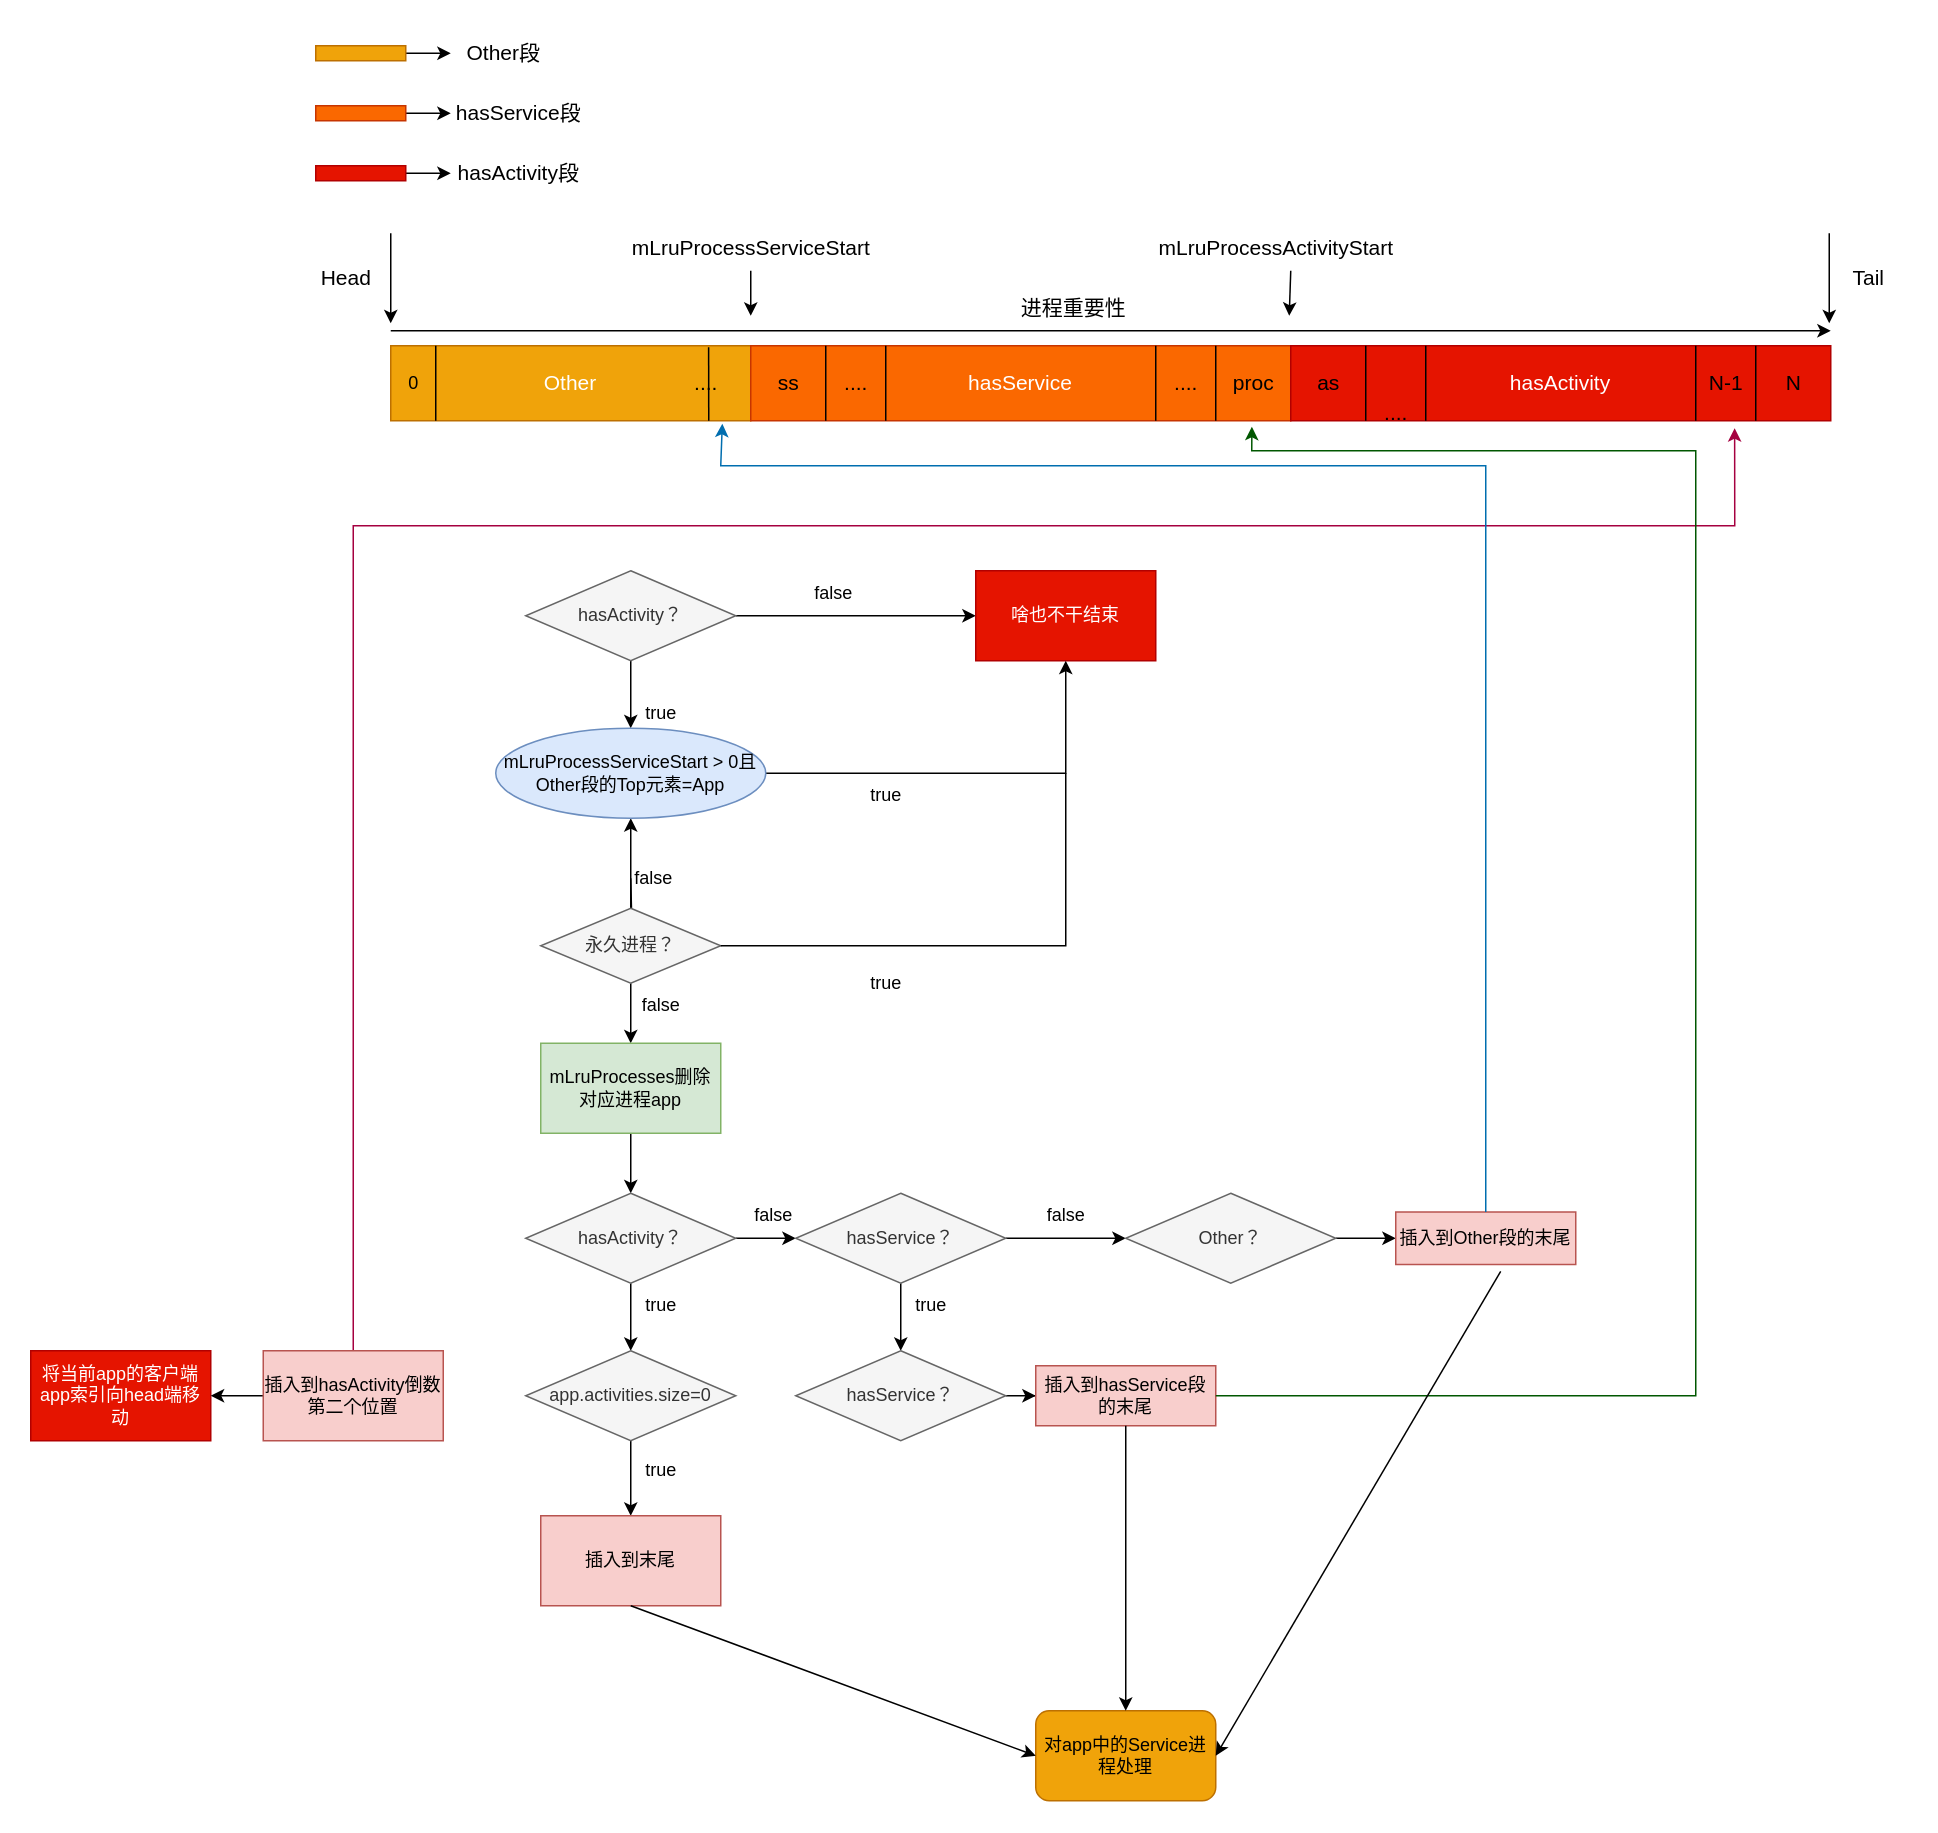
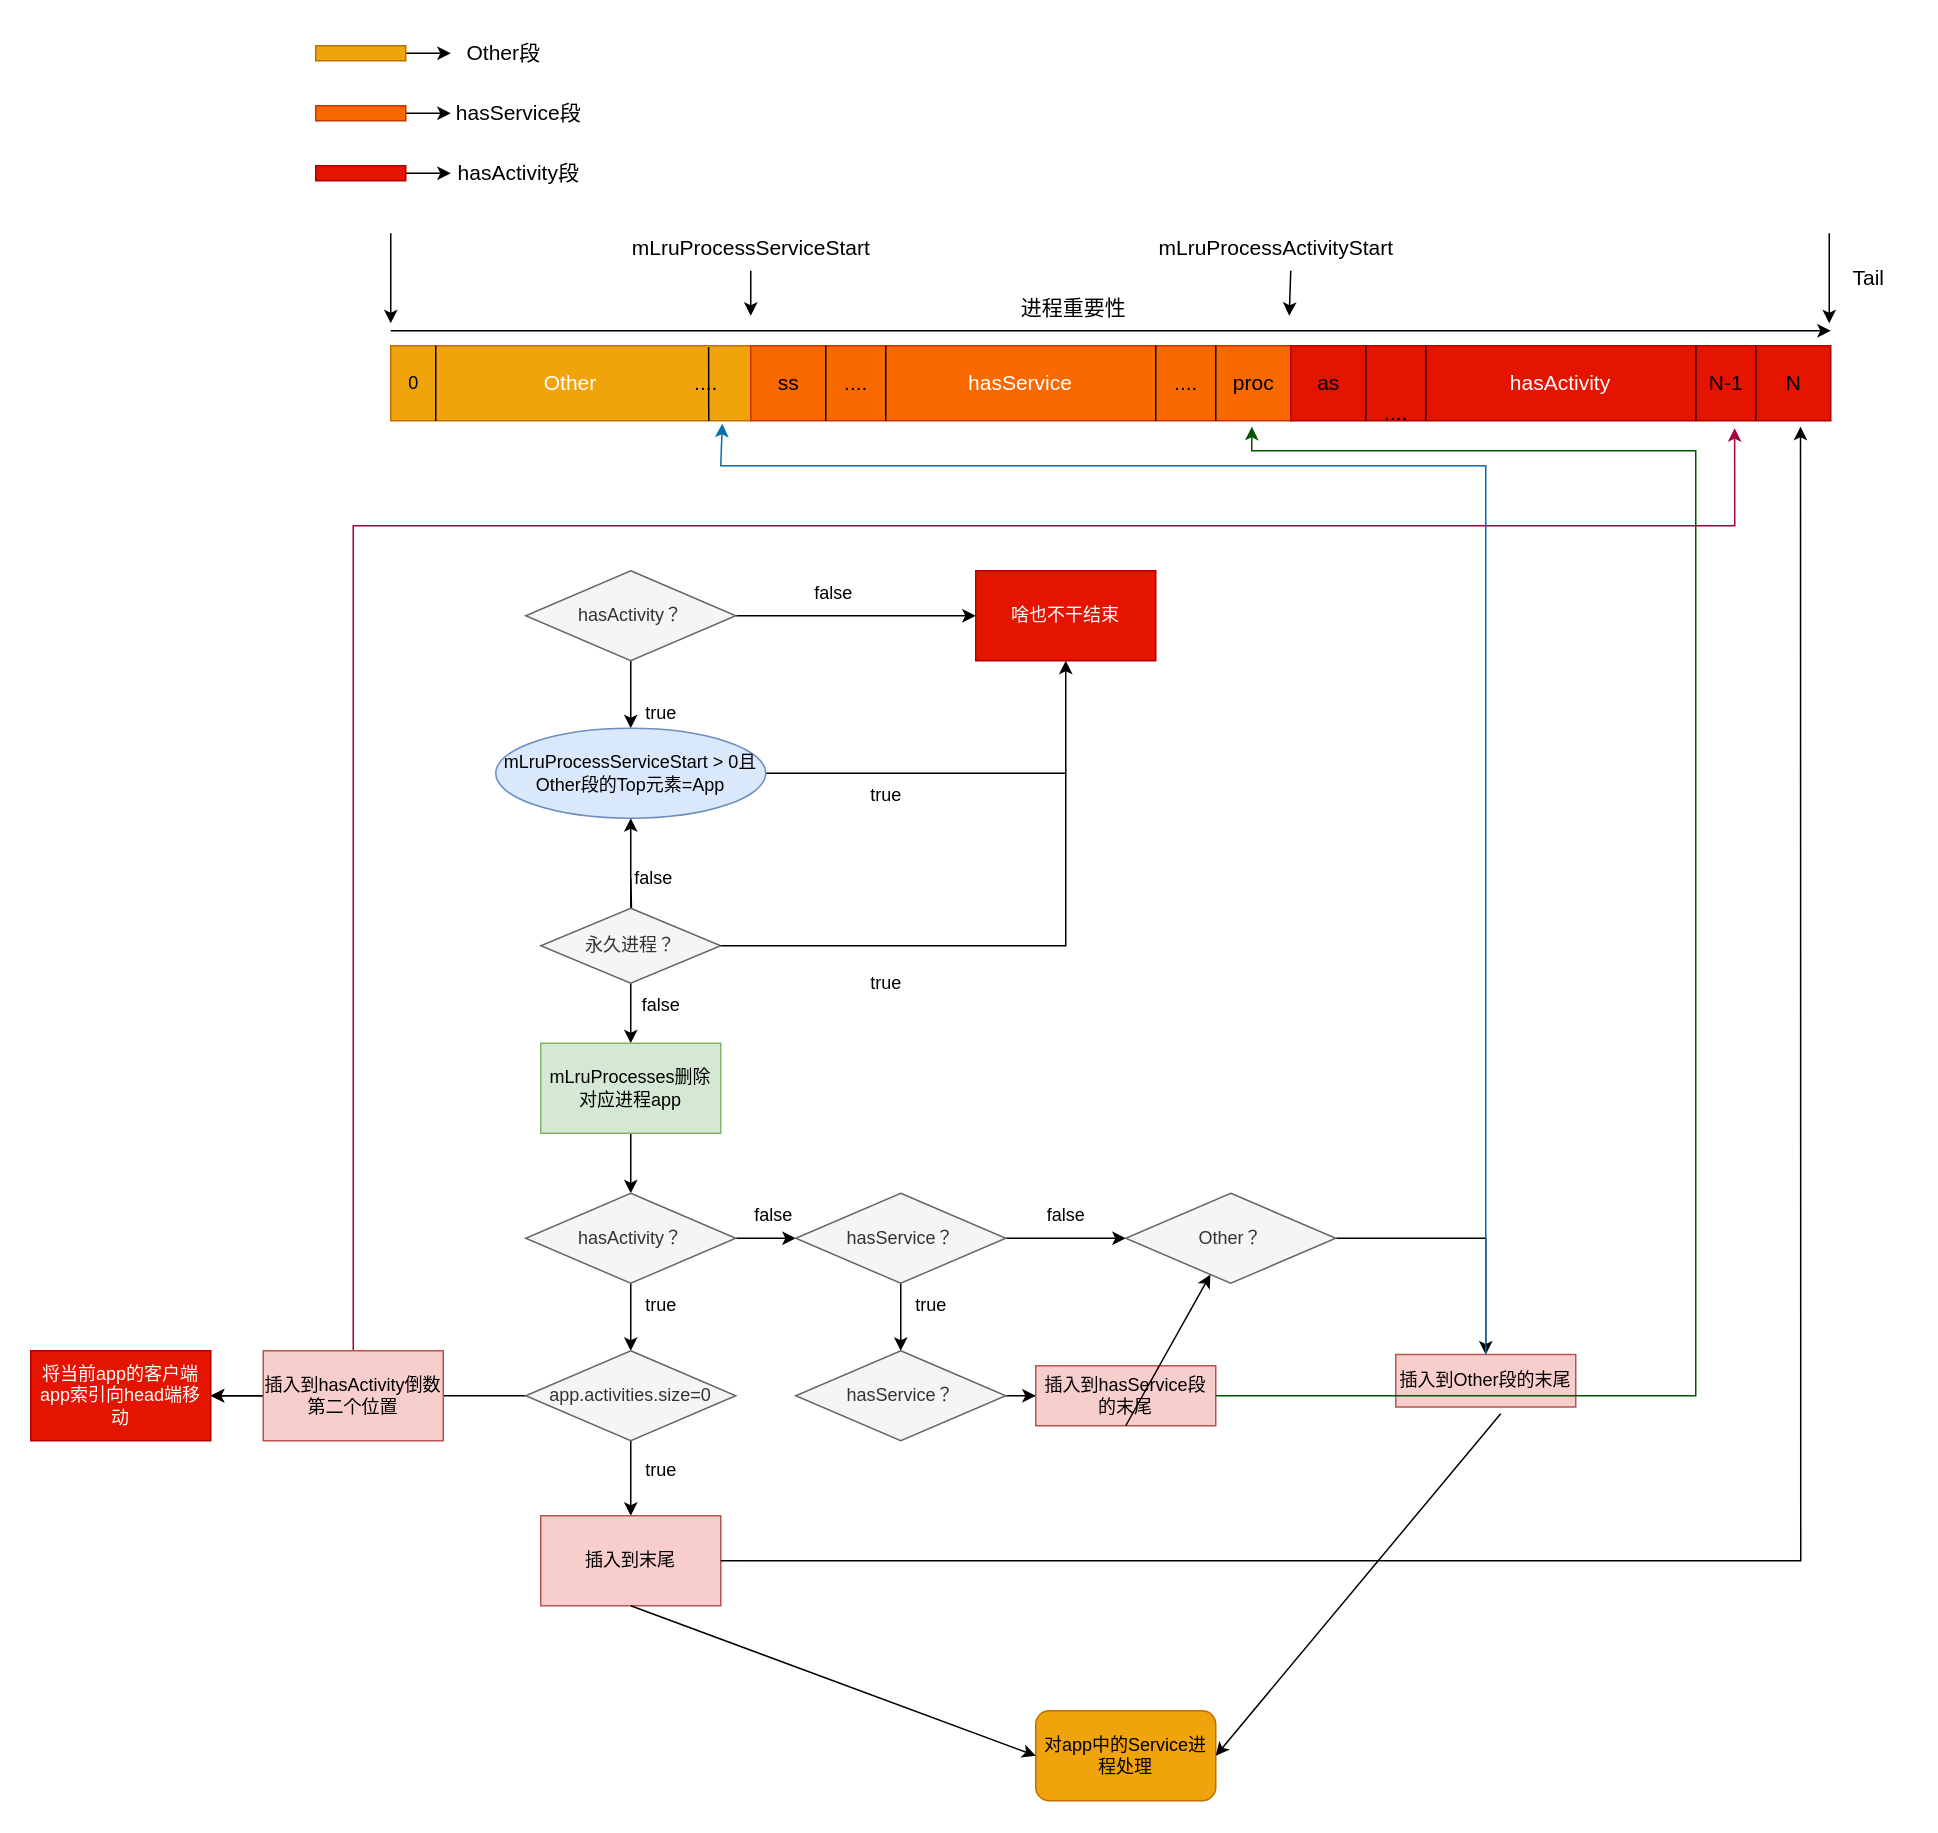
node "Head": removed
node "插入到Other段的末尾": moved (1486, 1238) -> (1486, 1381)
edge "app.activities.size=0" -> "将当前app的客户端app索引向head端移动": added
edge "插入到末尾" -> "hasActivity": added
edge "插入到hasService段的末尾" -> "对app中的Service进程处理": now "插入到hasService段的末尾" -> "Other？"
